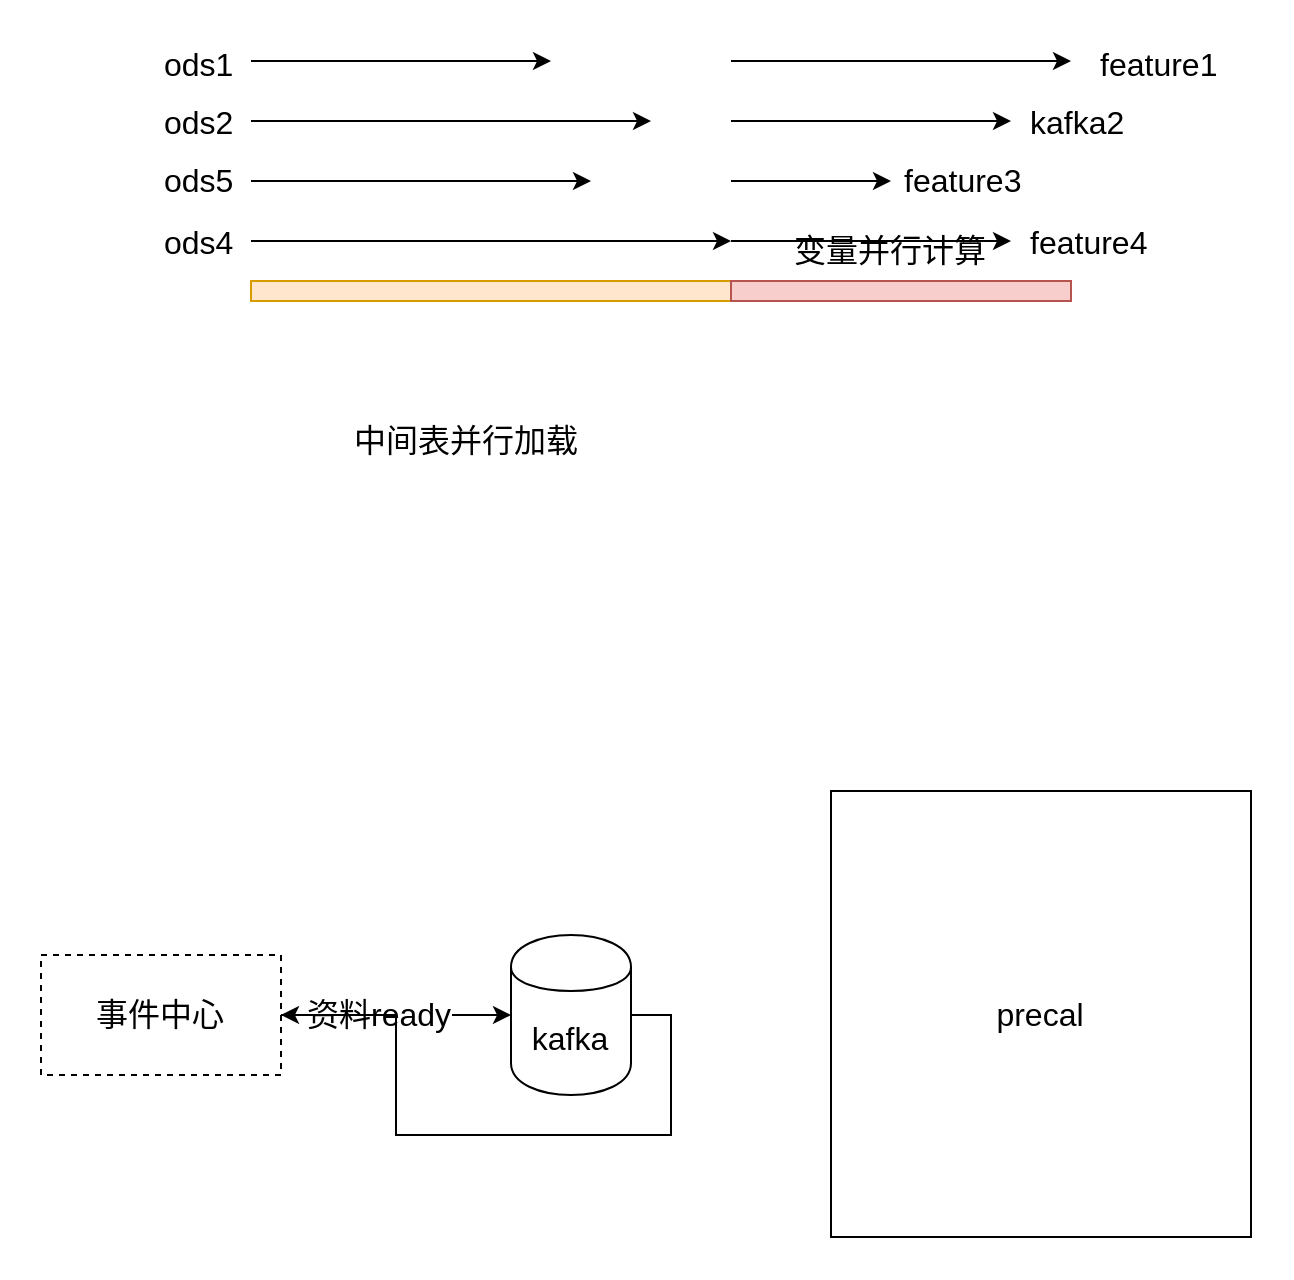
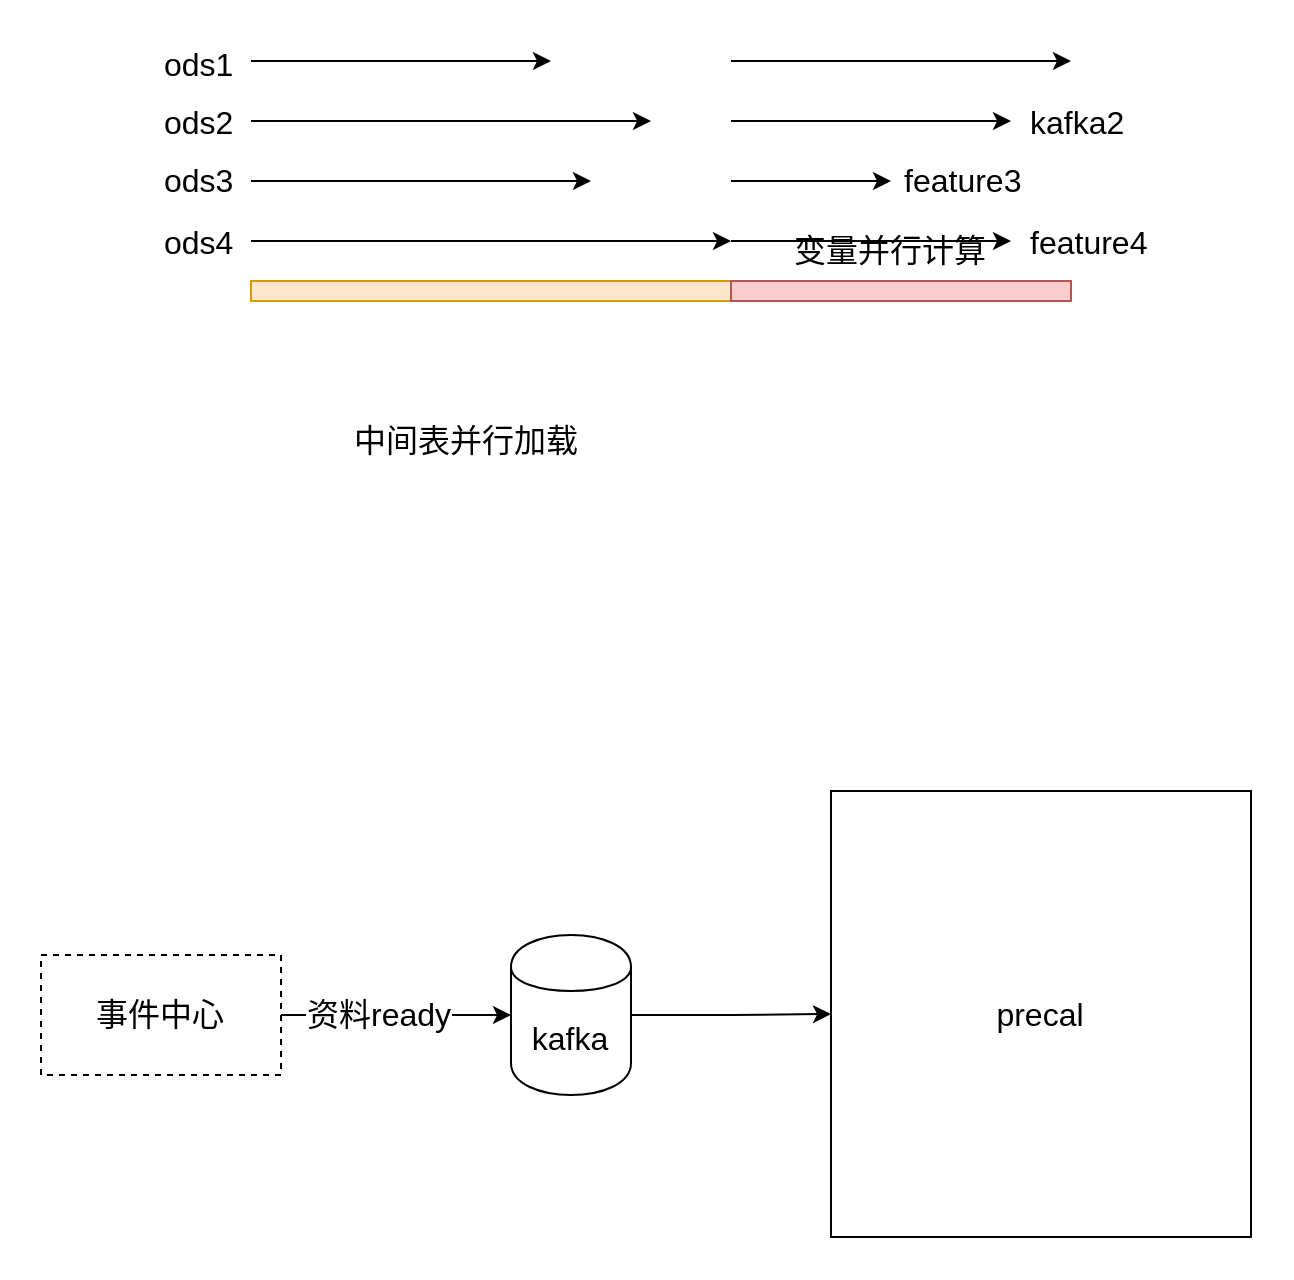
node "feature1": removed
node "ods5": label "ods5" -> "ods3"
edge "kafka" -> "事件中心": now "kafka" -> "precal"
